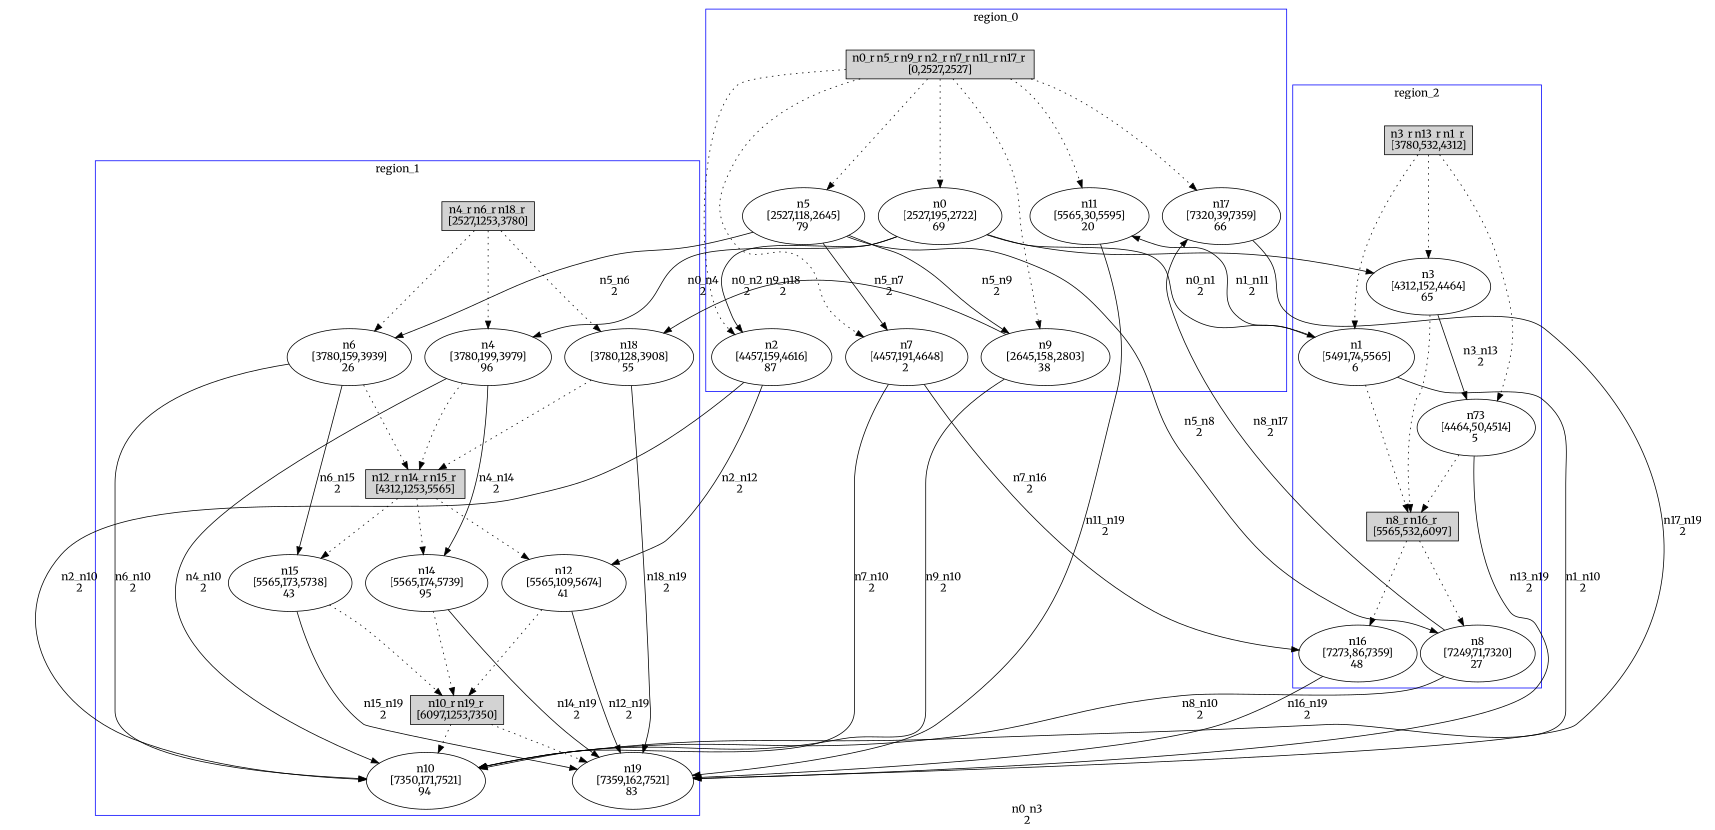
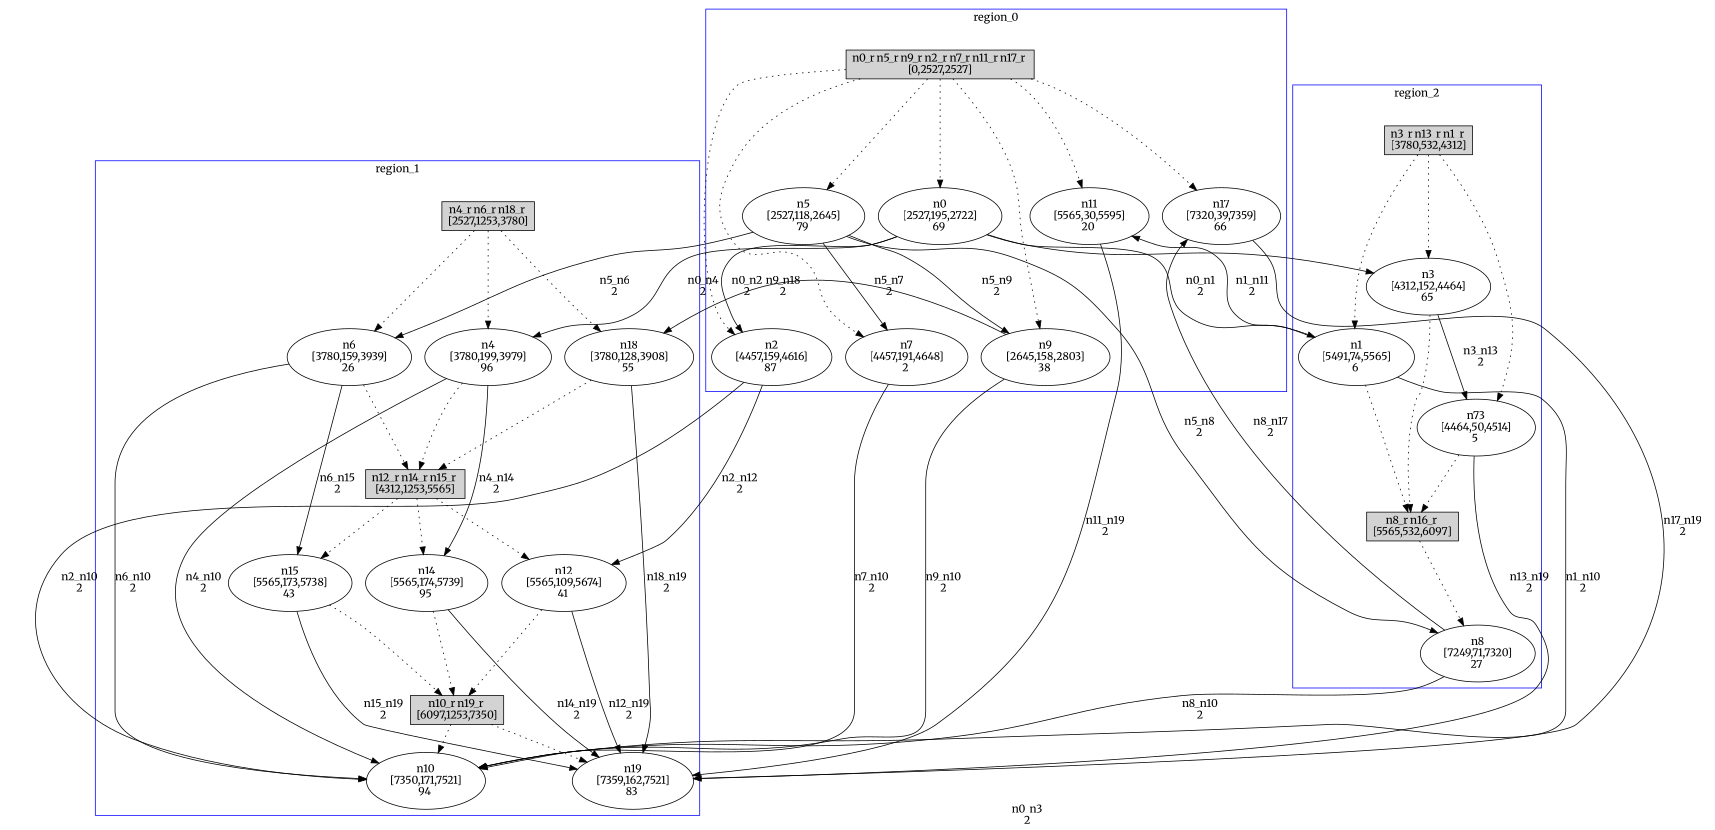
node "n16 [7273,86,7359] 48": removed
